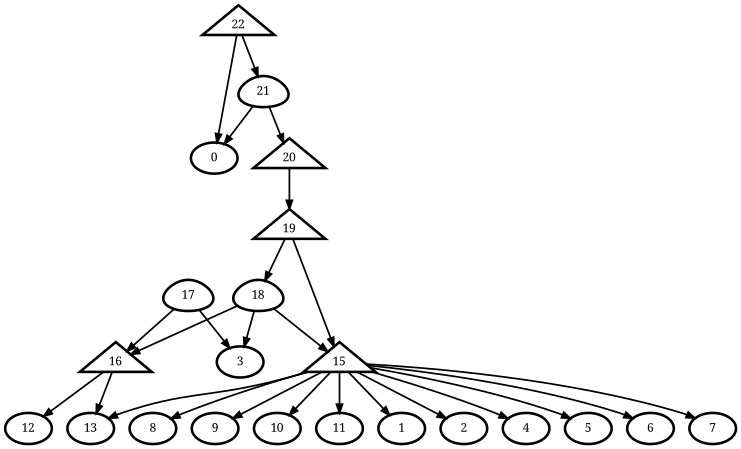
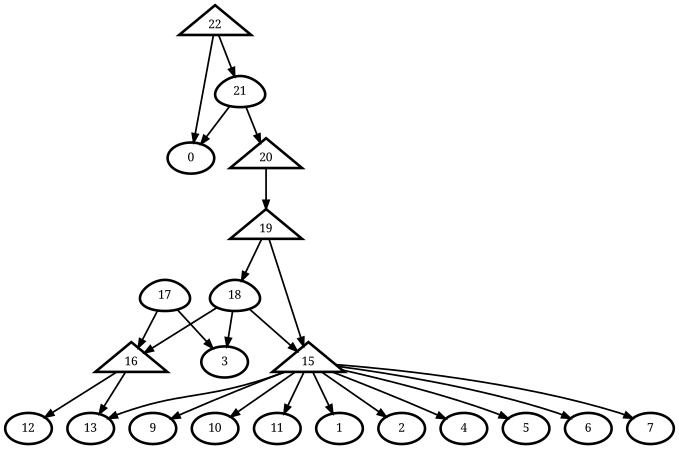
node "8": removed
